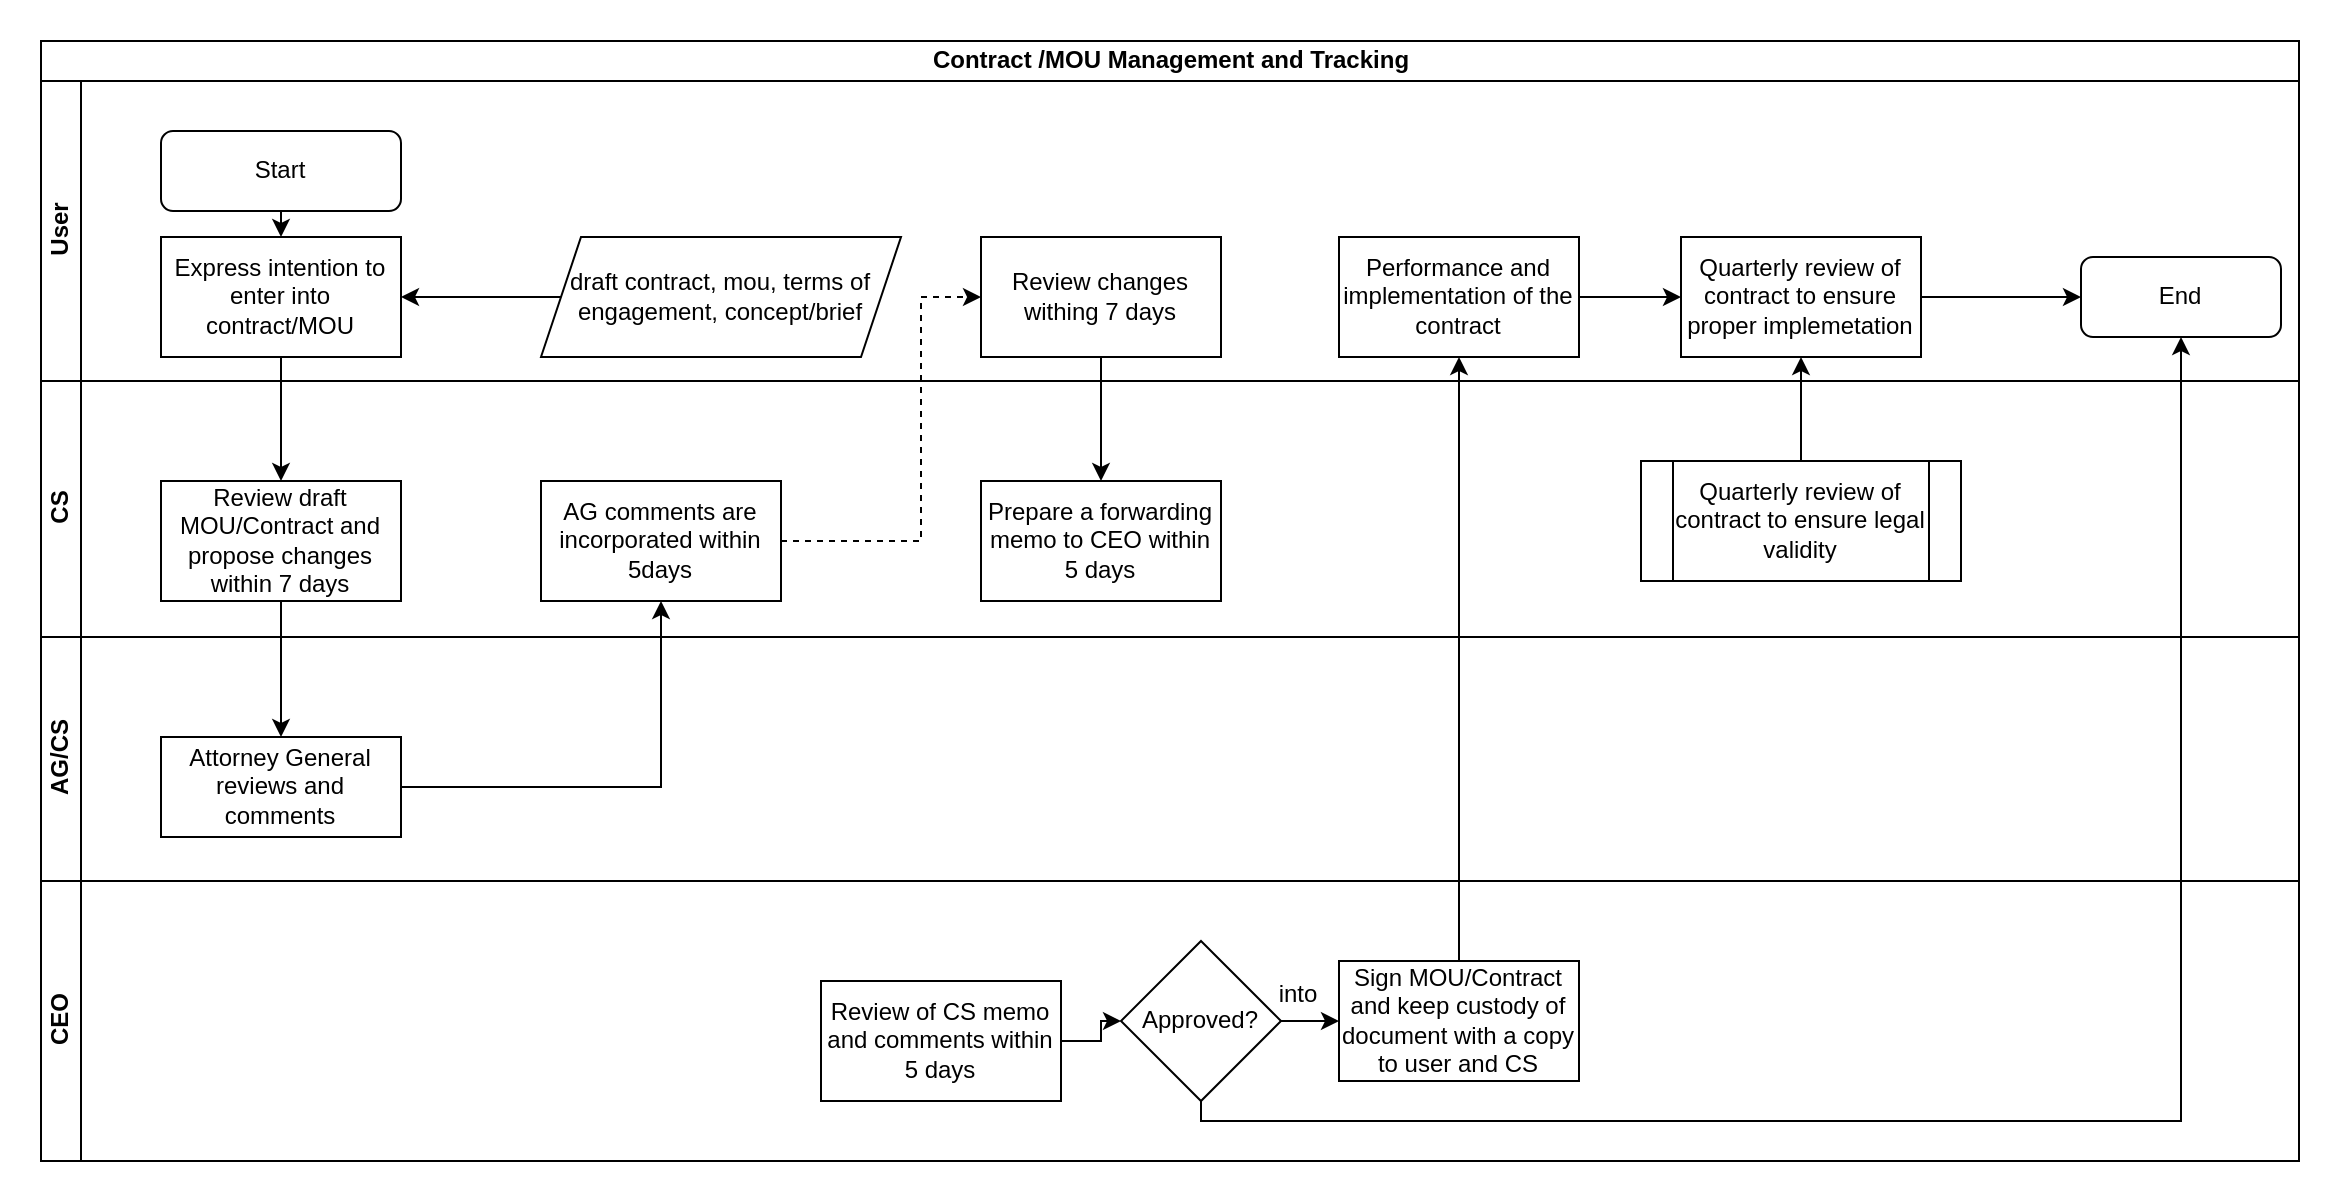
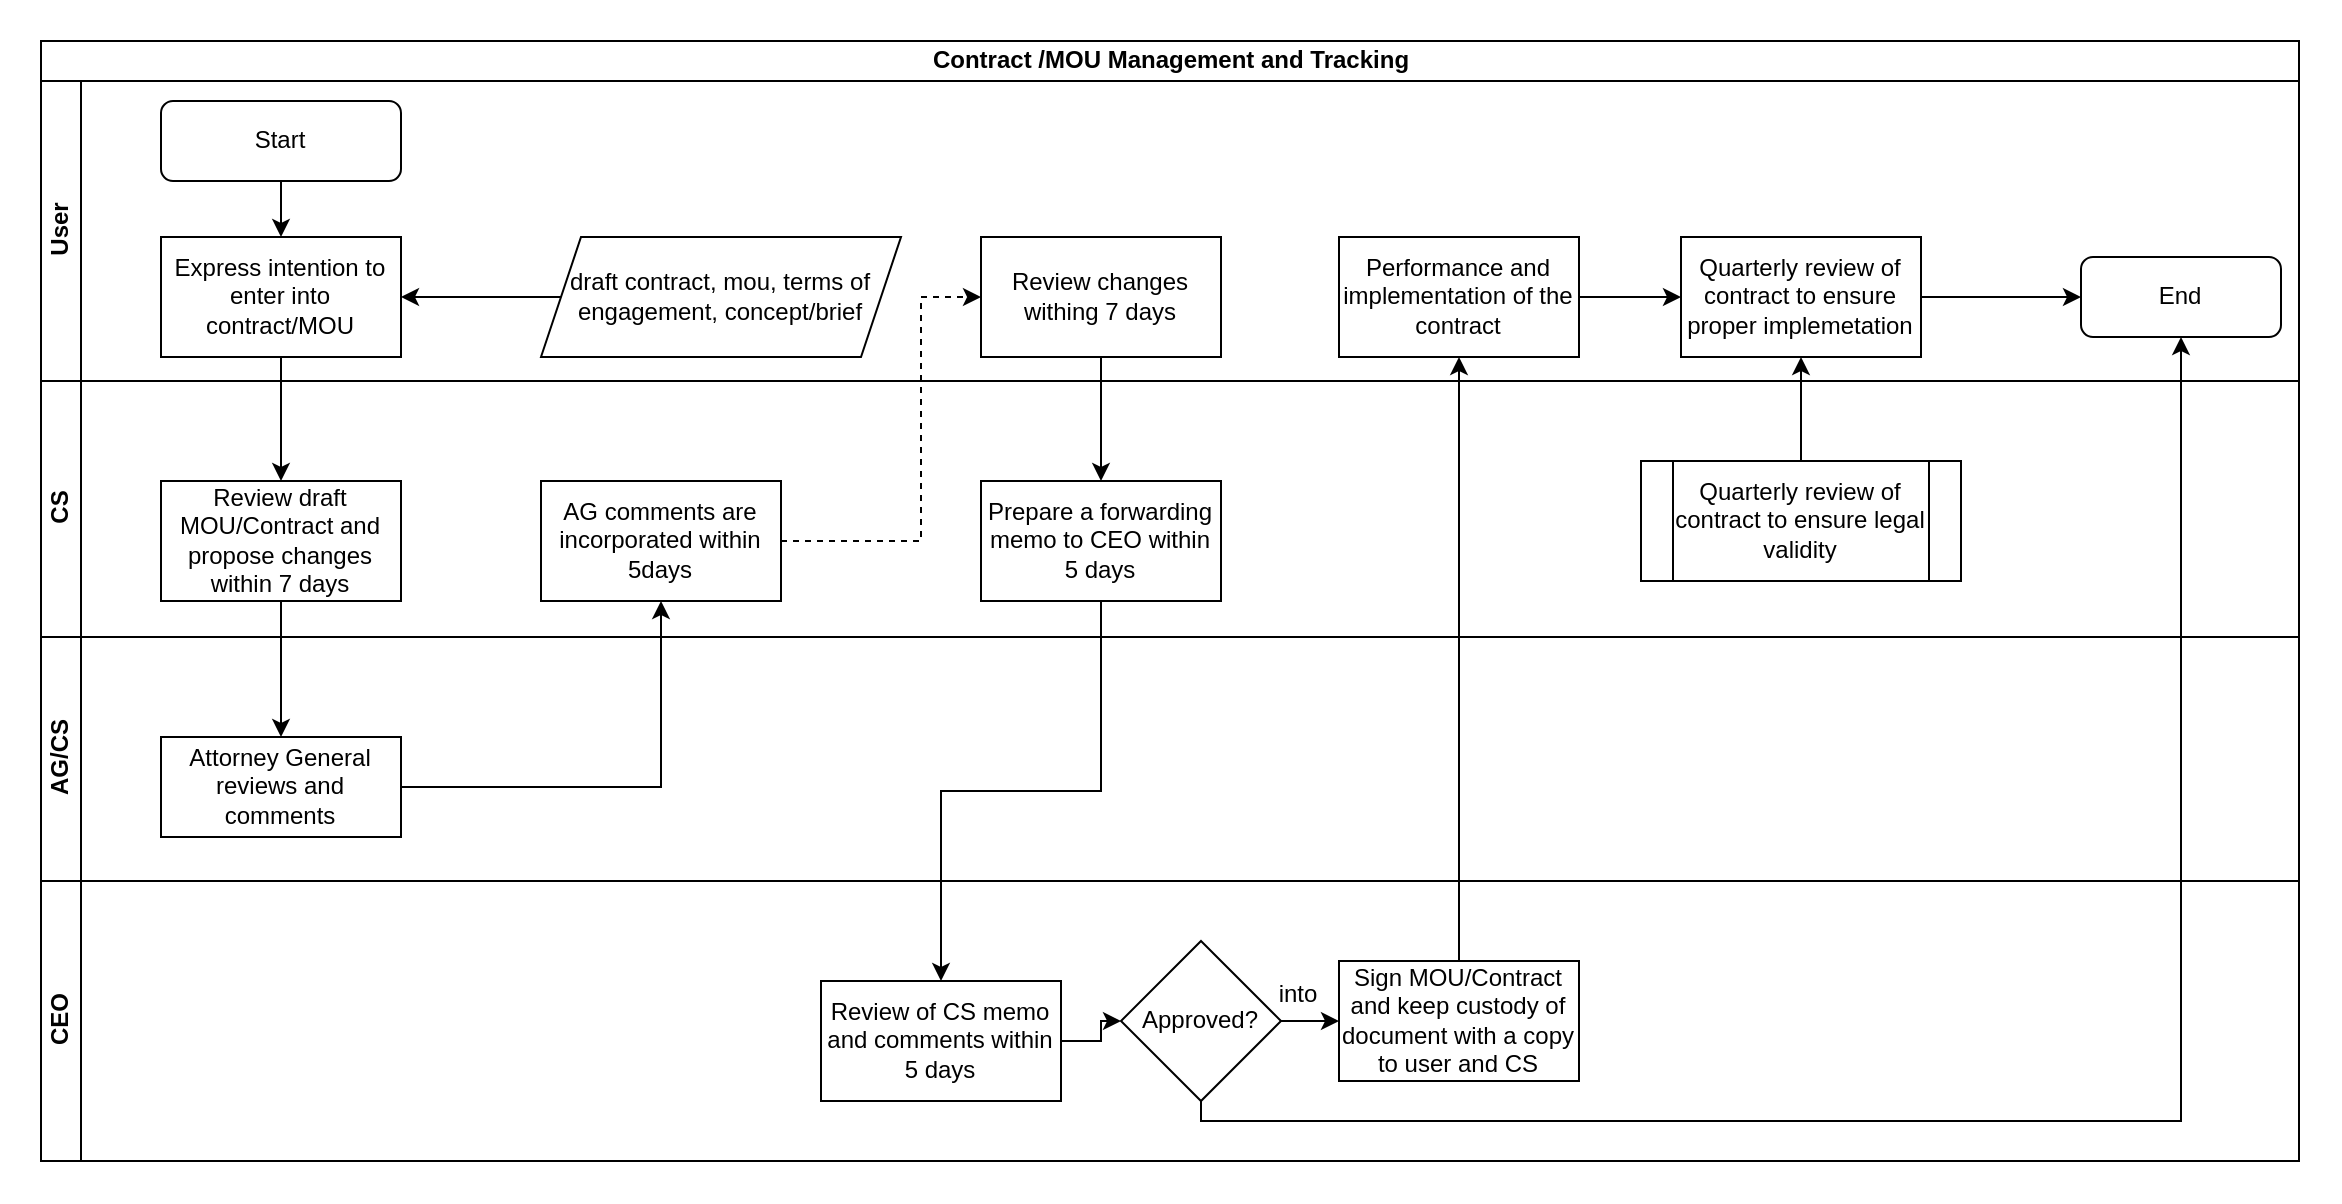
node "Start": moved (281, 171) -> (281, 141)
edge "Prepare a forwarding memo to CEO within 5 days" -> "Review of CS memo and comments within 5 days": added
